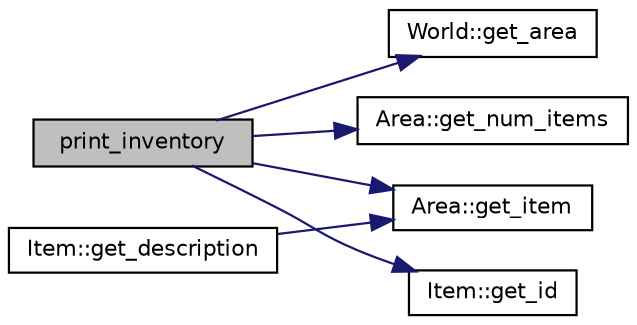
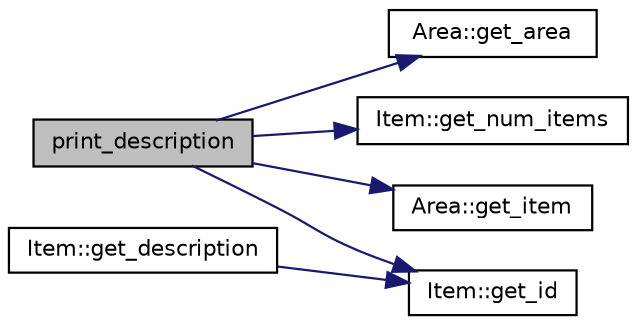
node "World::get_area": label "World::get_area" -> "Area::get_area"
node "Area::get_num_items": label "Area::get_num_items" -> "Item::get_num_items"
node "print_inventory": label "print_inventory" -> "print_description"
edge "Item::get_description" -> "Area::get_item": now "Item::get_description" -> "Item::get_id"
